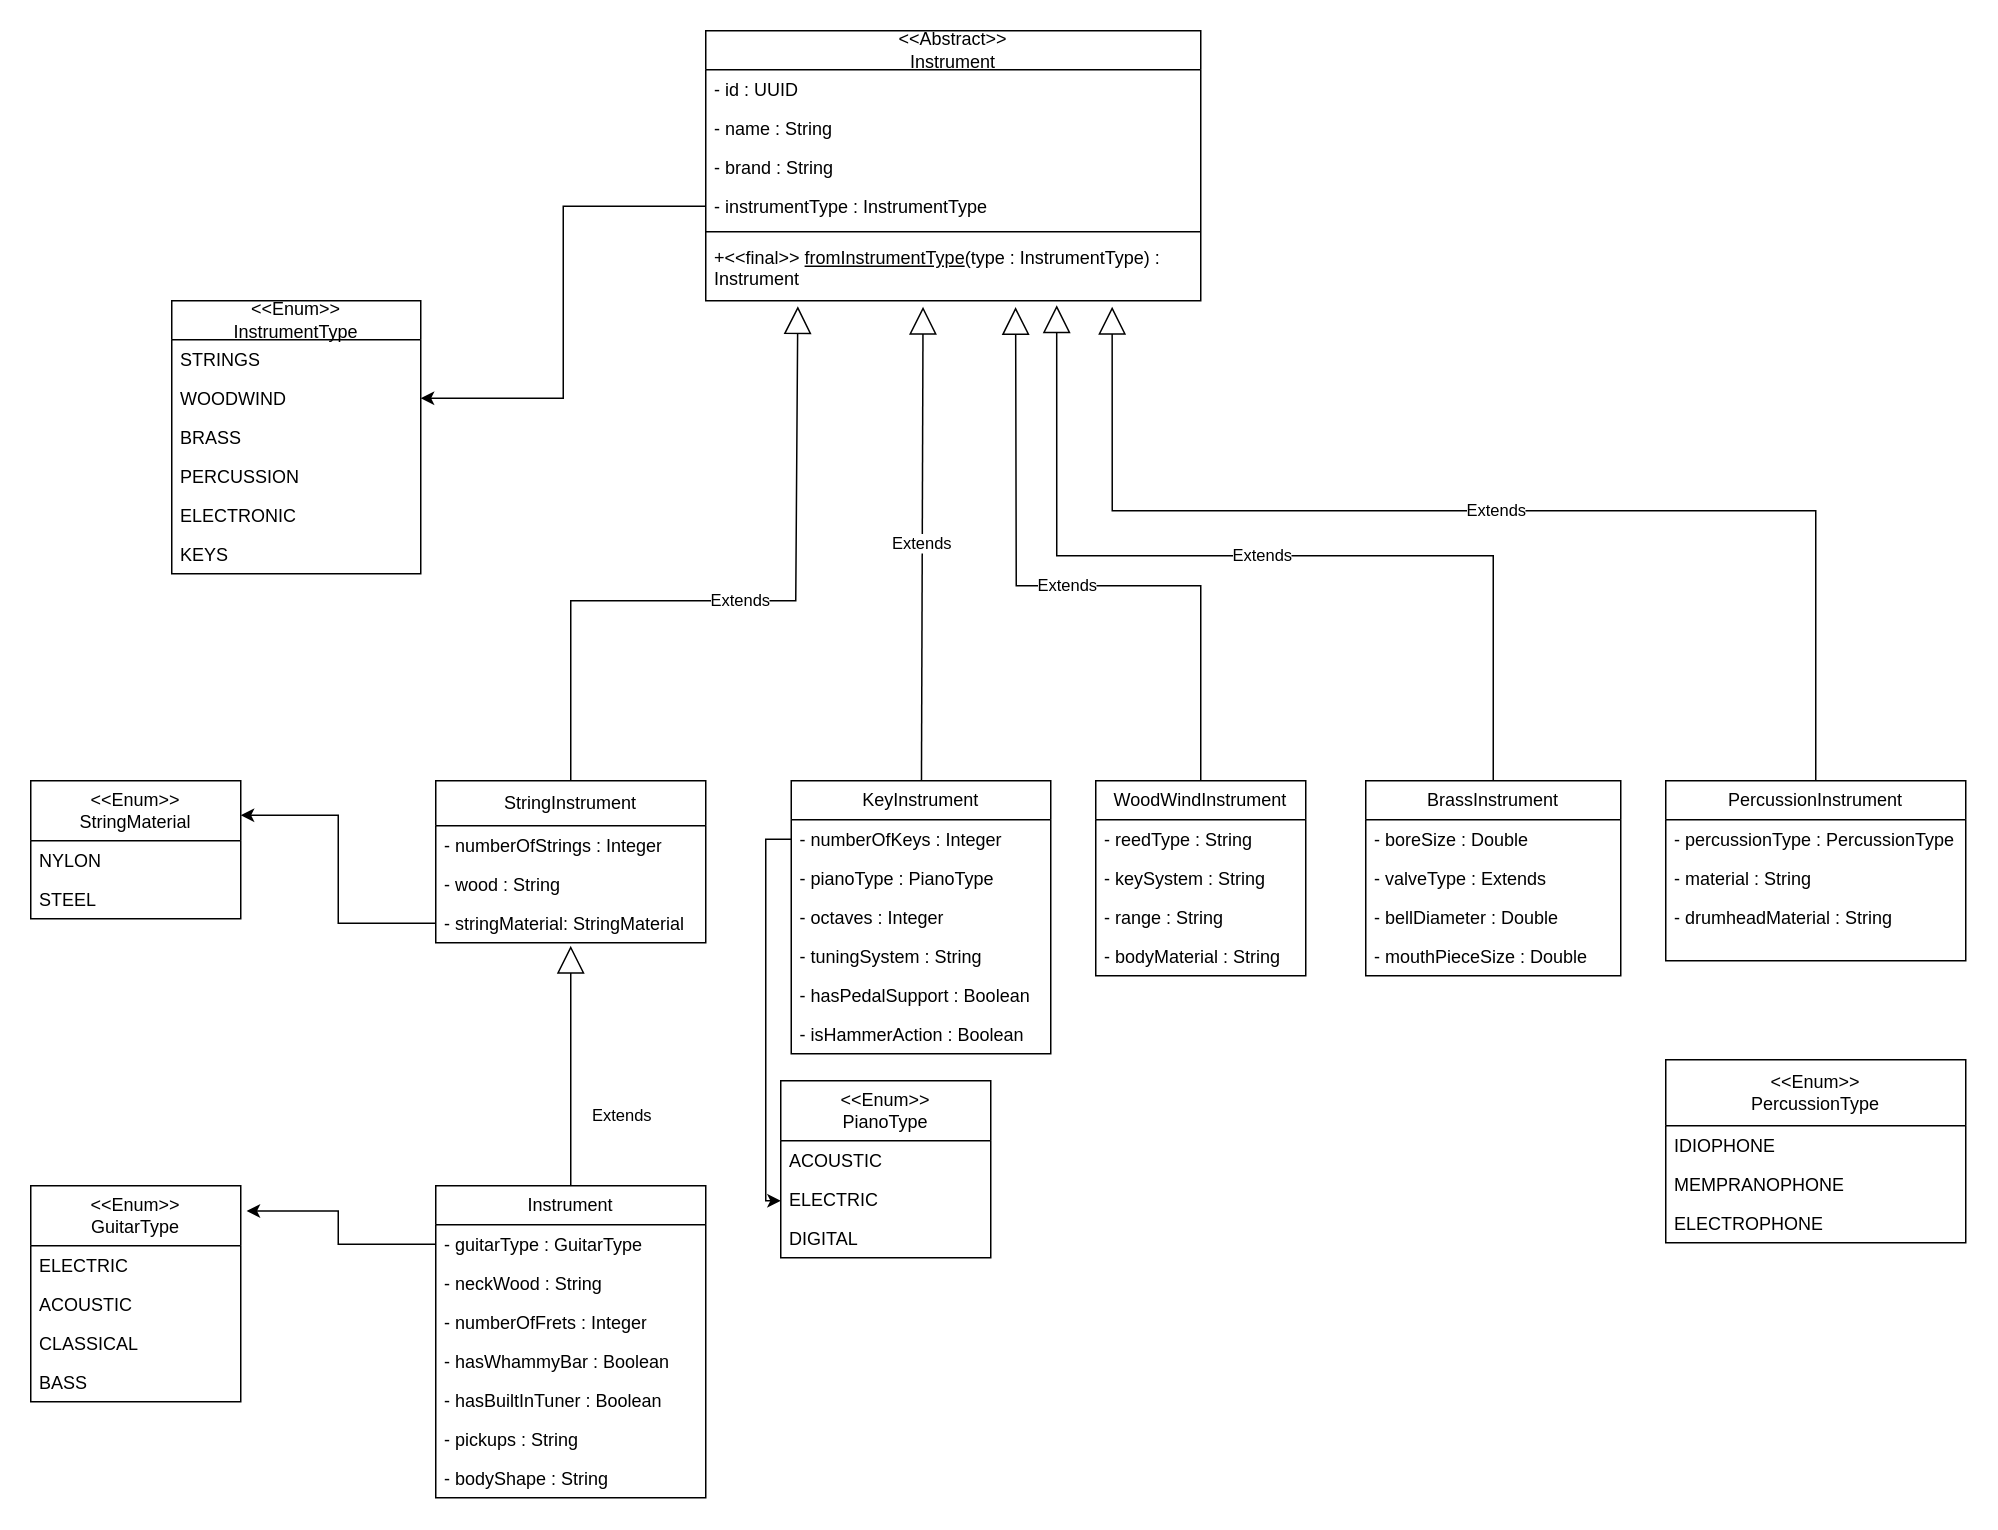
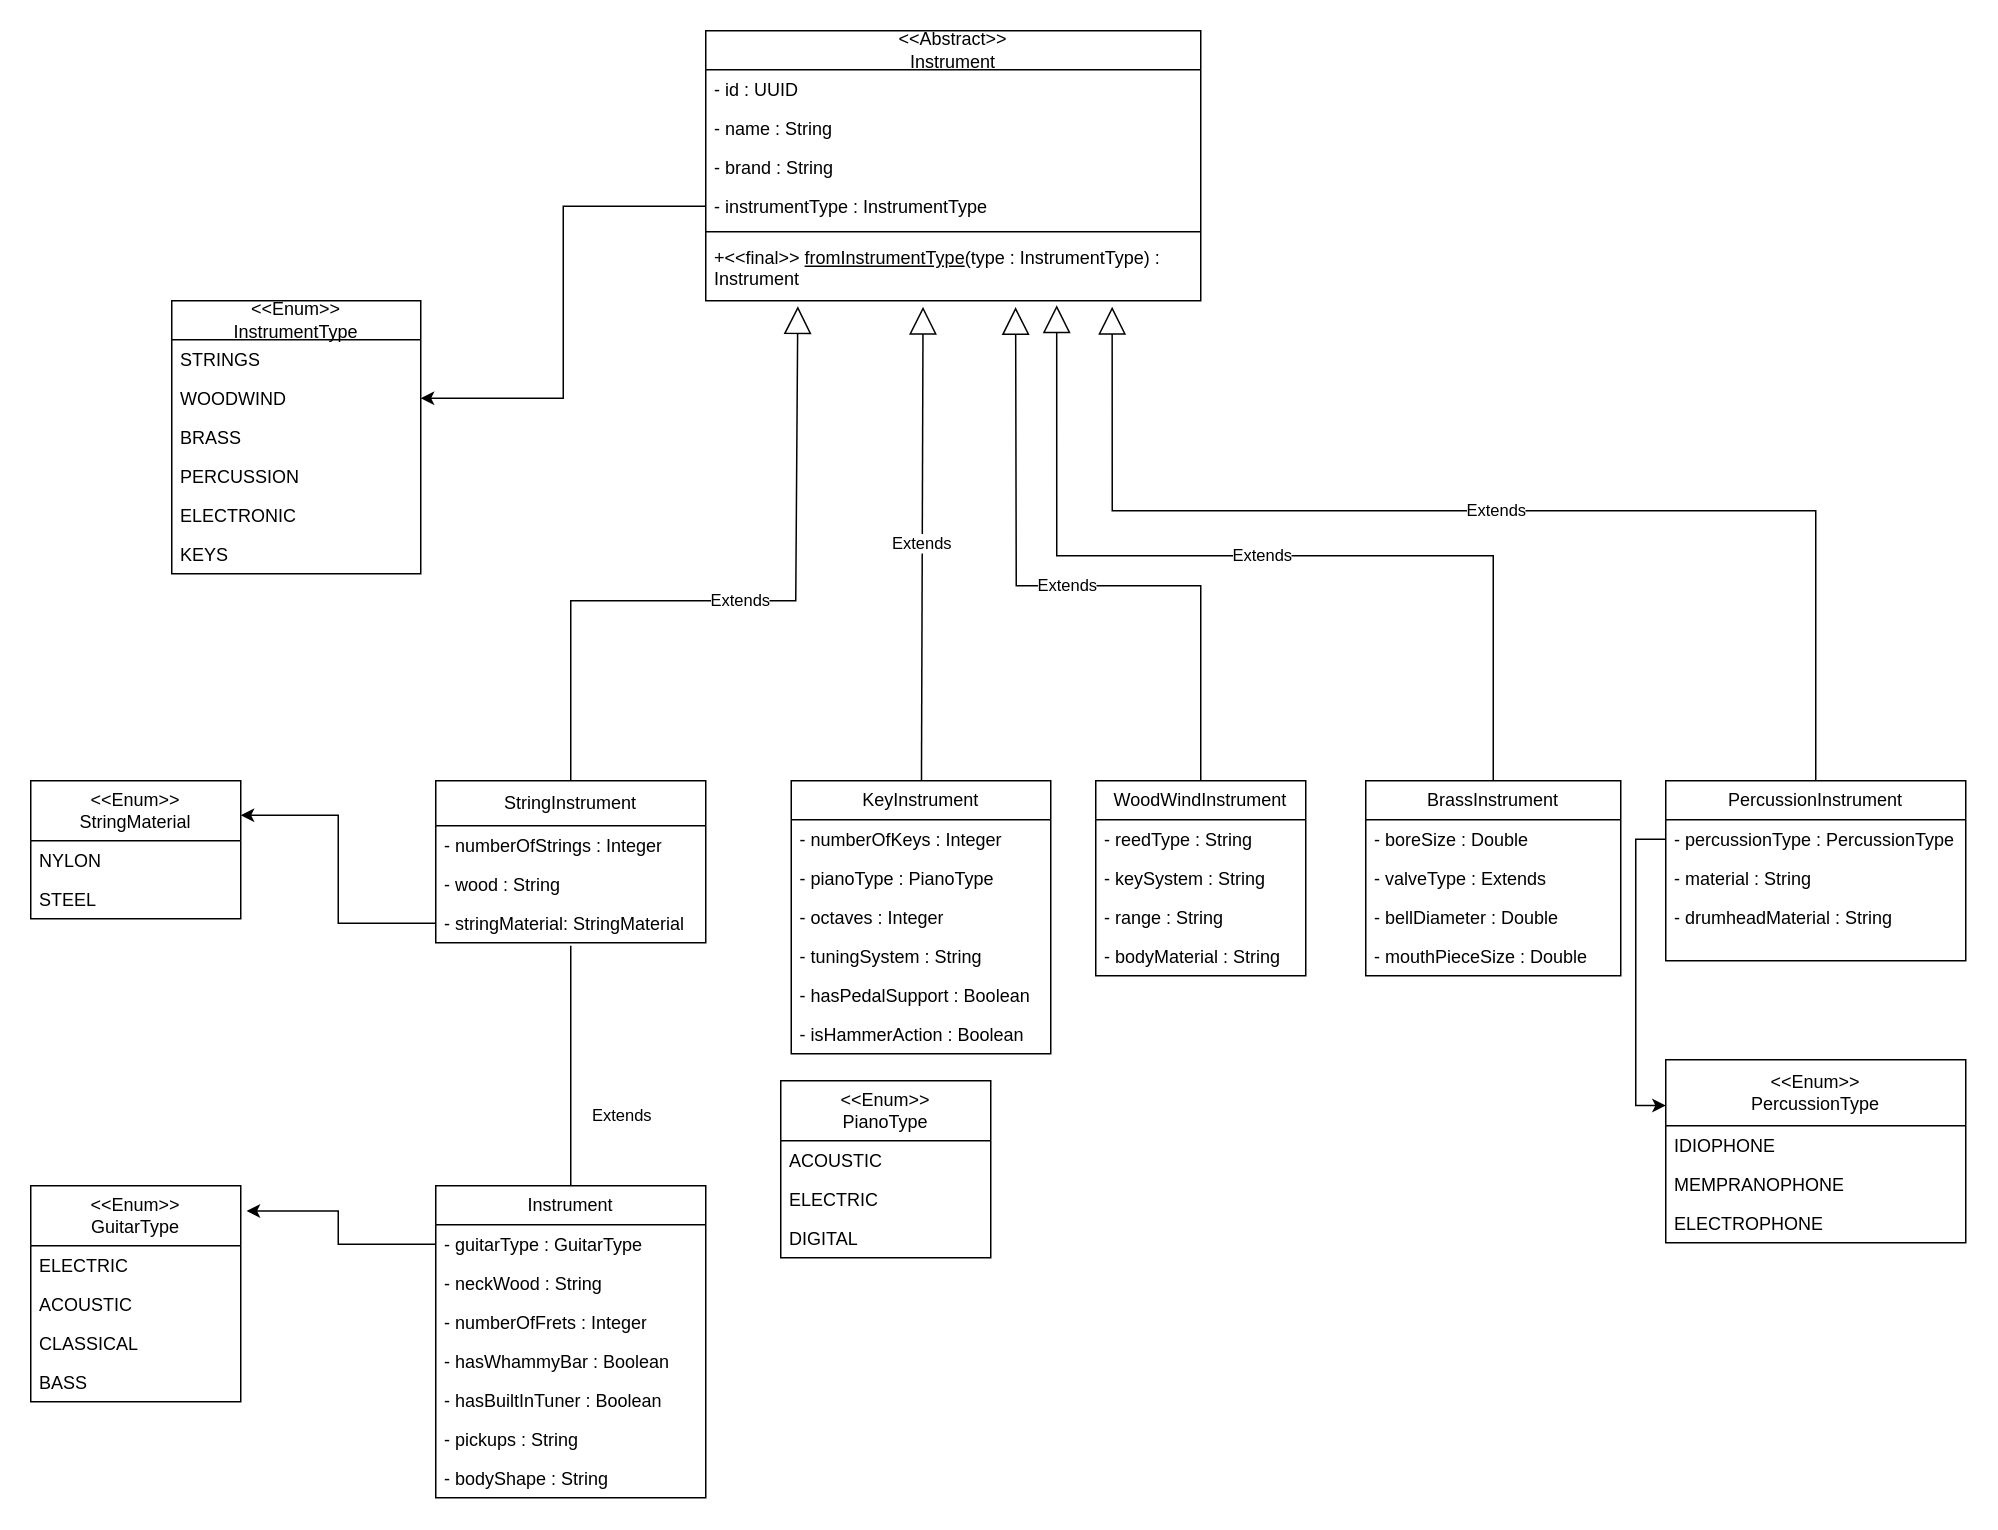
edge "- percussionType : PercussionType" -> "<<Enum>> PercussionType": added
edge "Instrument" -> "- stringMaterial: StringMaterial": arrowhead block -> none
edge "- numberOfKeys : Integer" -> "<<Enum>> PianoType": removed
